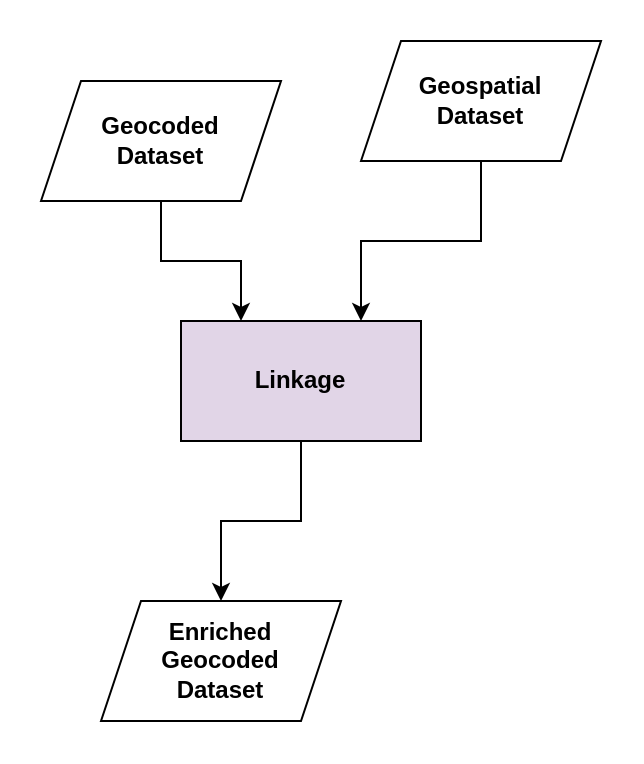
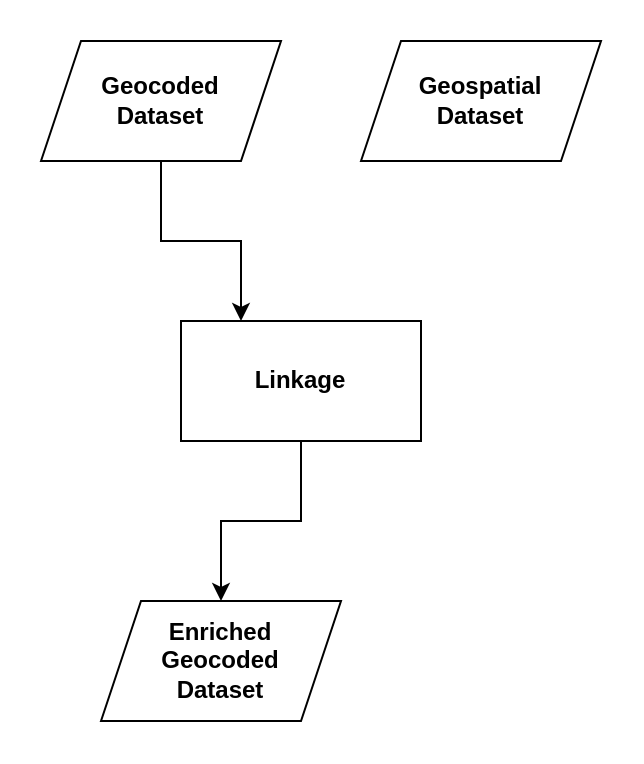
node "Geocoded Dataset": moved (161, 141) -> (161, 101)
edge "Geospatial Dataset" -> "Linkage": removed
node "Linkage": fillcolor #e1d5e7 -> #ffffff
